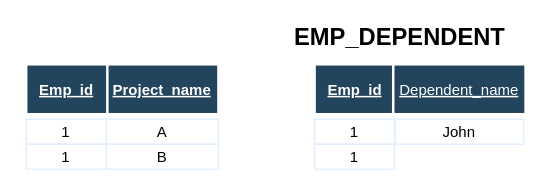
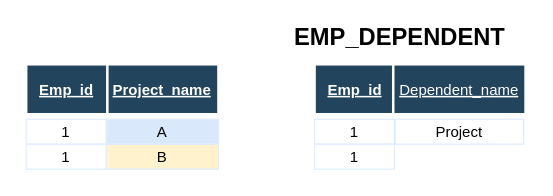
node "A": fillcolor #ffffff -> #dae8fc
node "John": label "John" -> "Project"
node "B": fillcolor #ffffff -> #fff2cc
